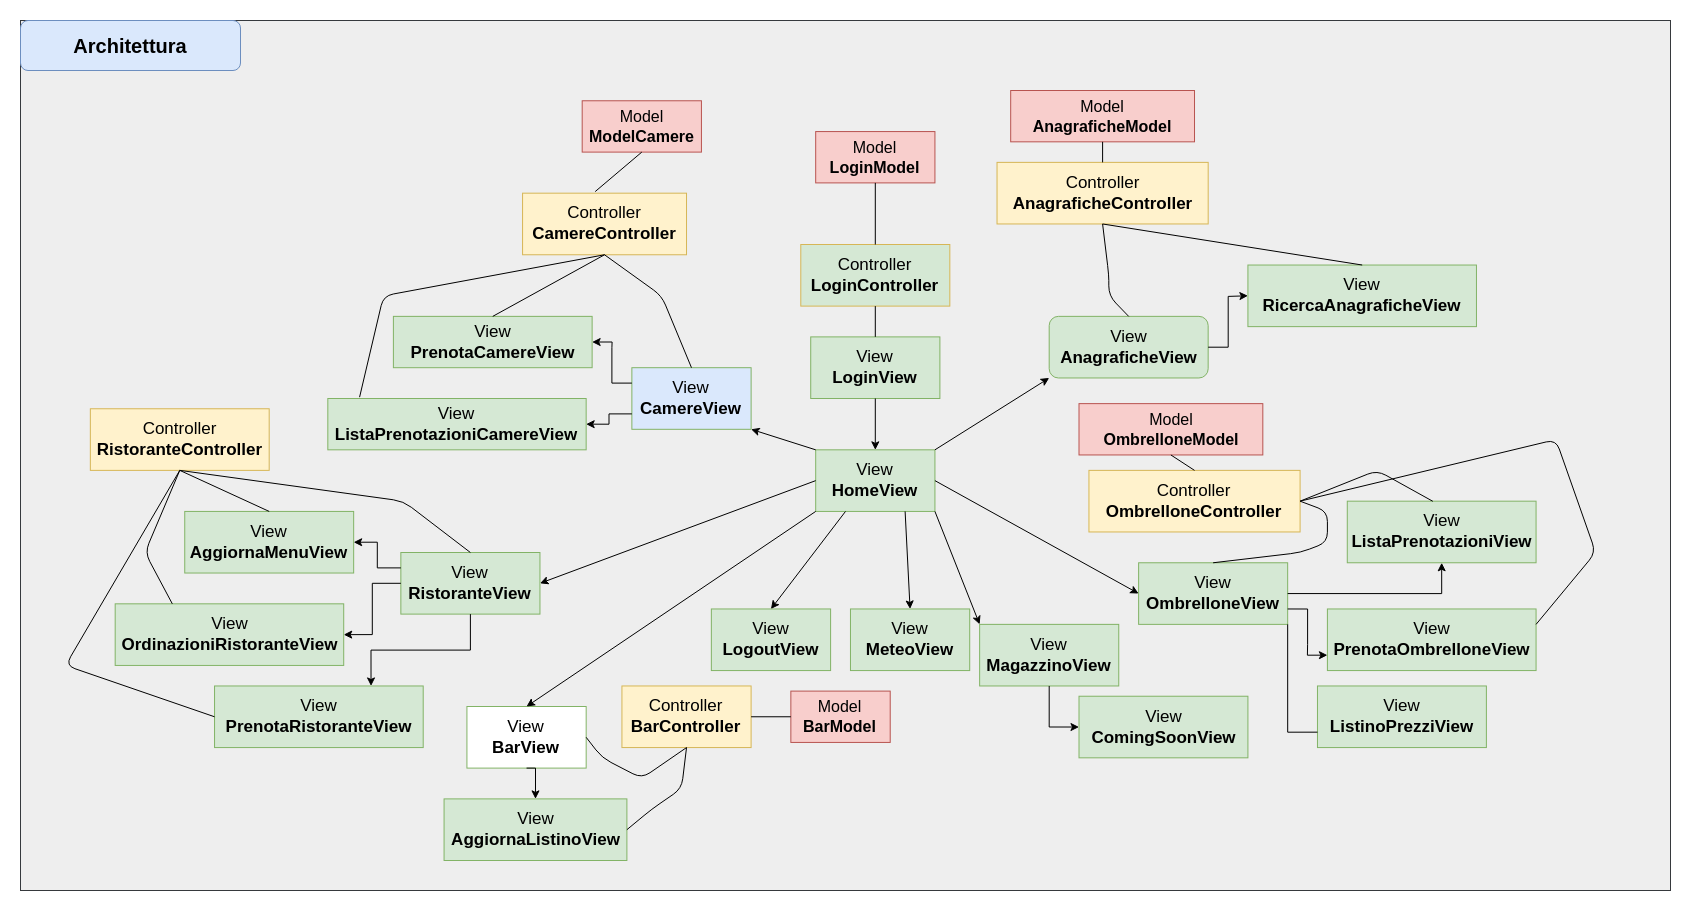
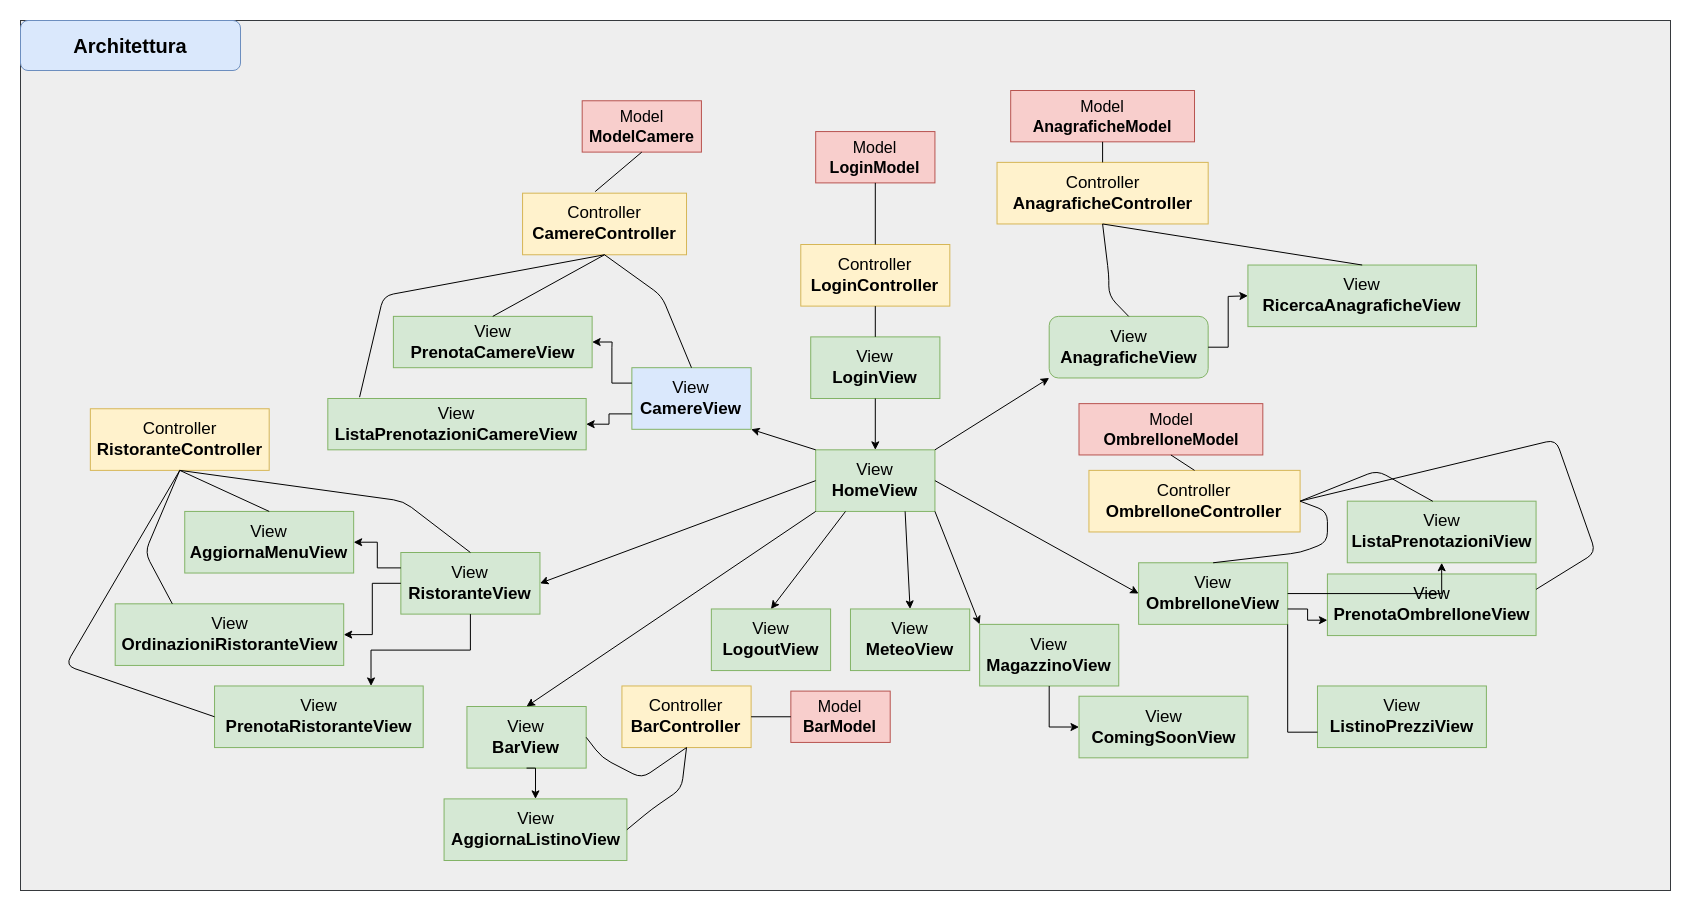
node "Controller LoginController": fillcolor #d5e8d4 -> #fff2cc
node "View PrenotaOmbrelloneView": moved (1432, 640) -> (1432, 605)
node "View BarView": fillcolor #ffffff -> #d5e8d4
